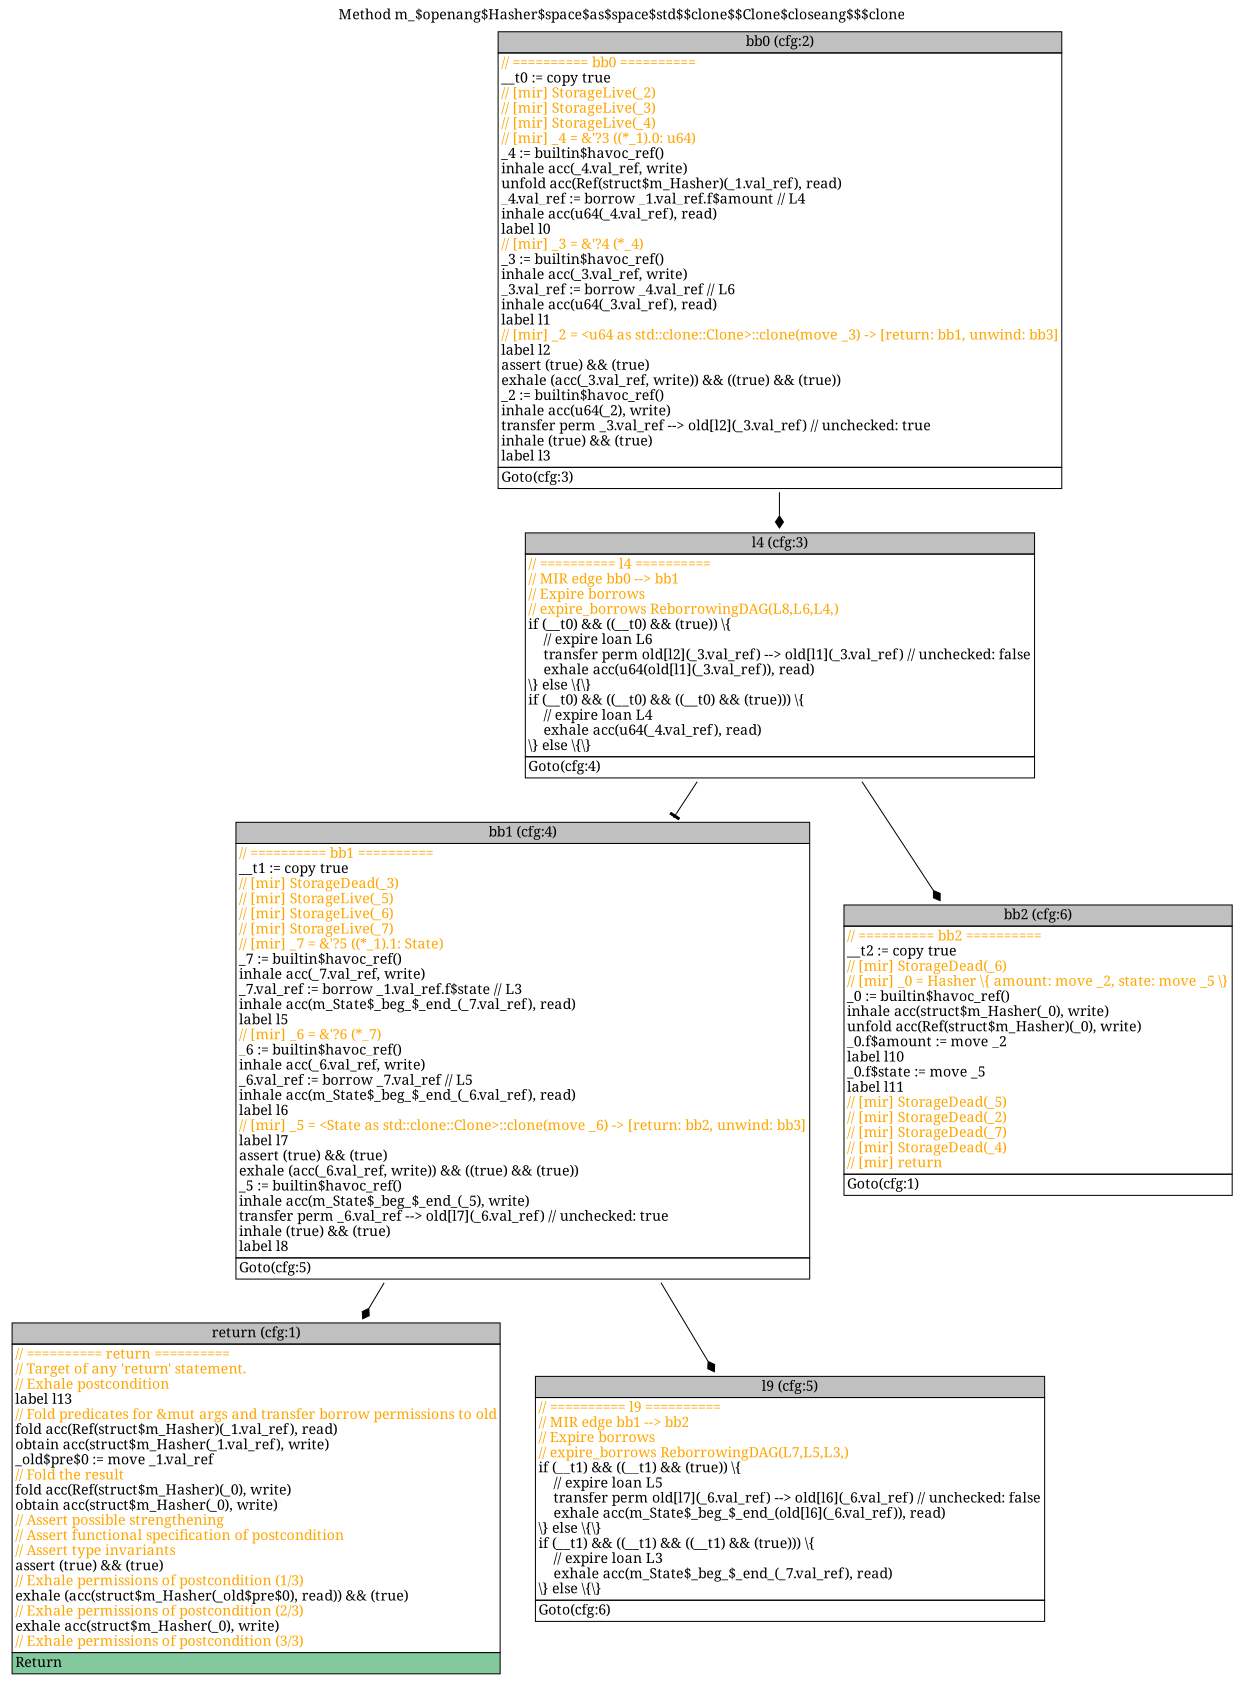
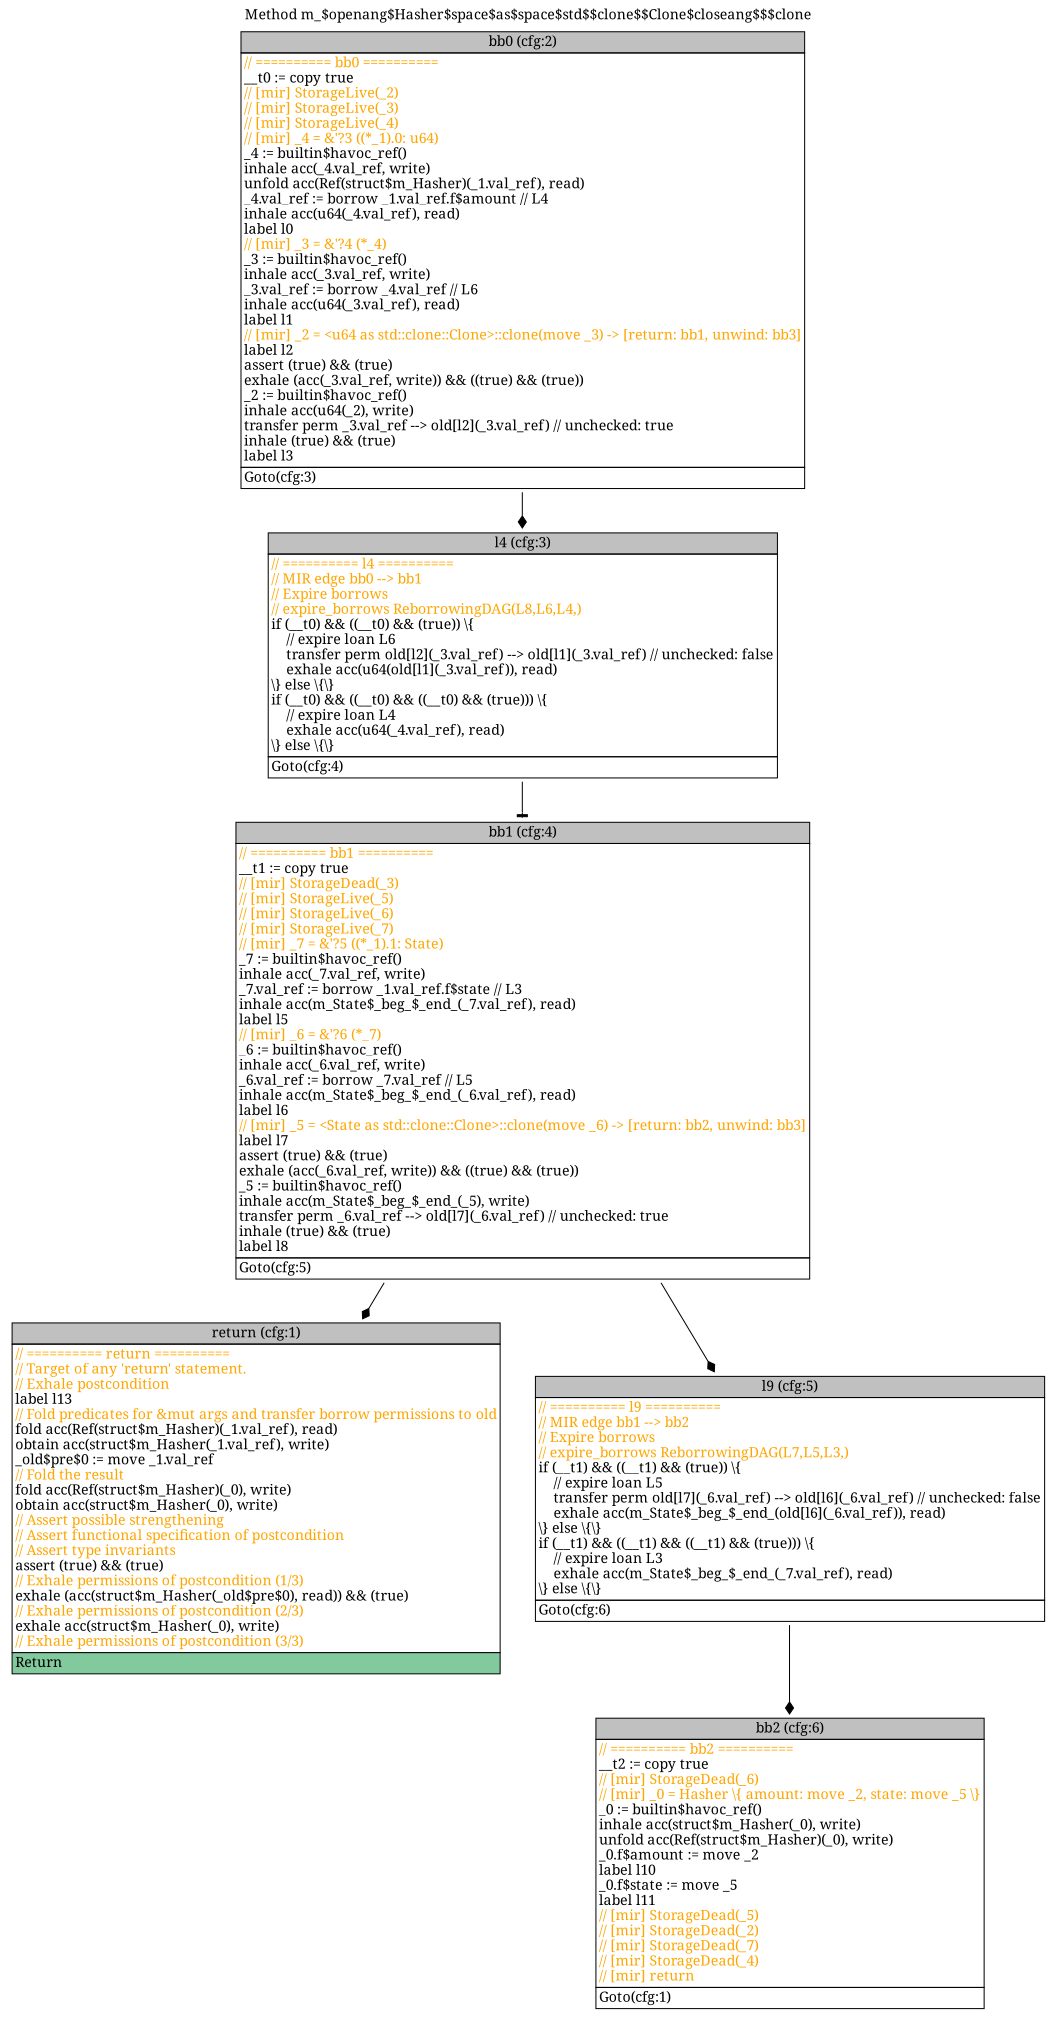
edge "l4 (cfg:3)" -> "bb2 (cfg:6)": now "l9 (cfg:5)" -> "bb2 (cfg:6)"
